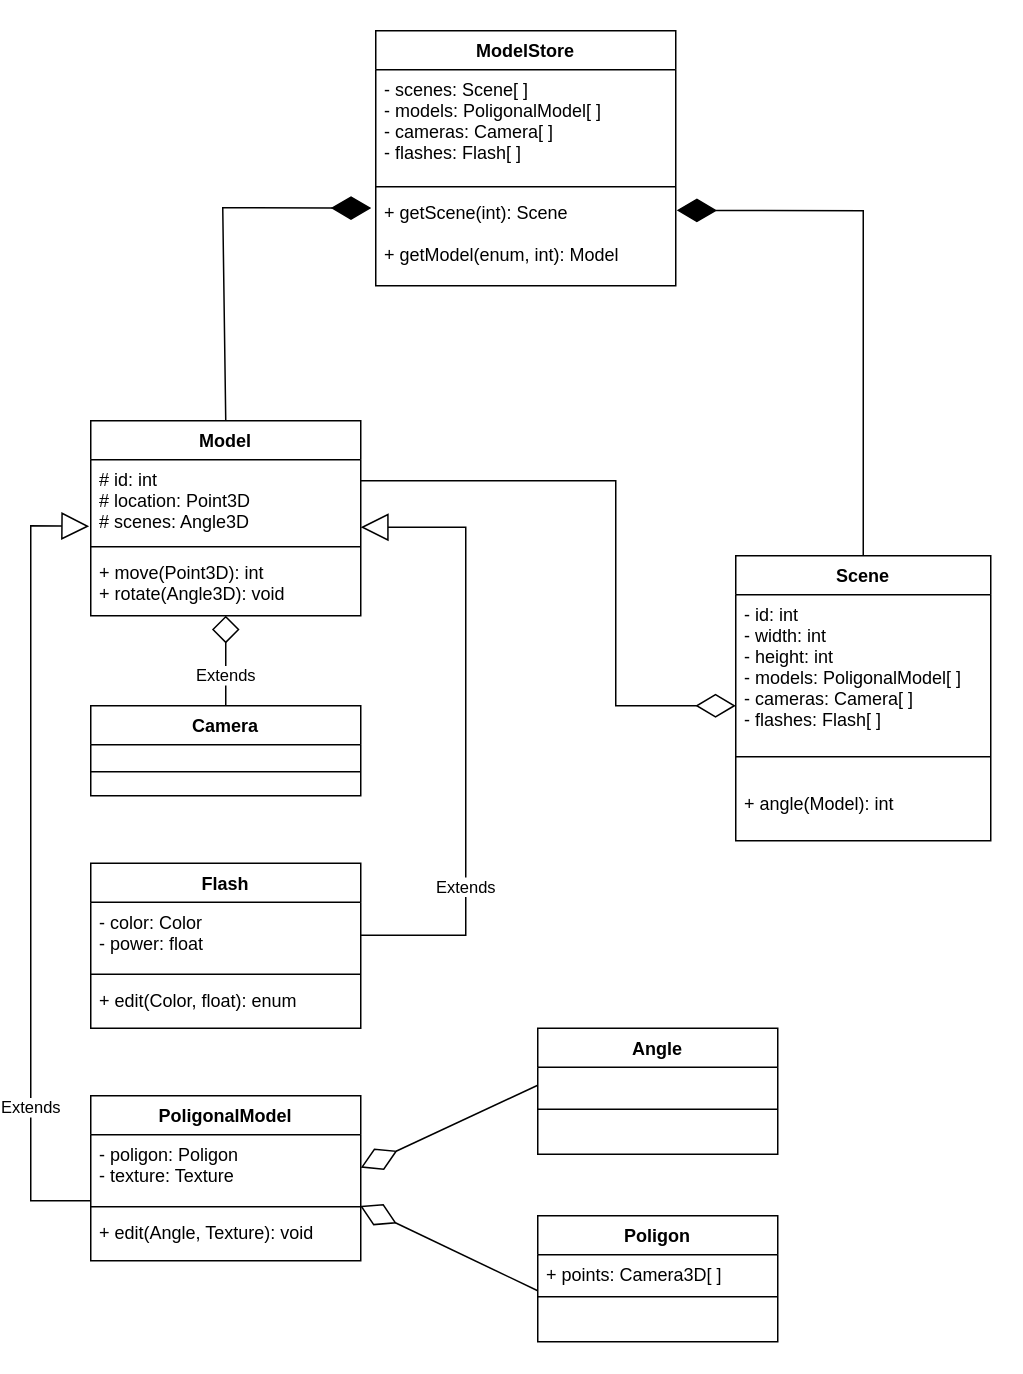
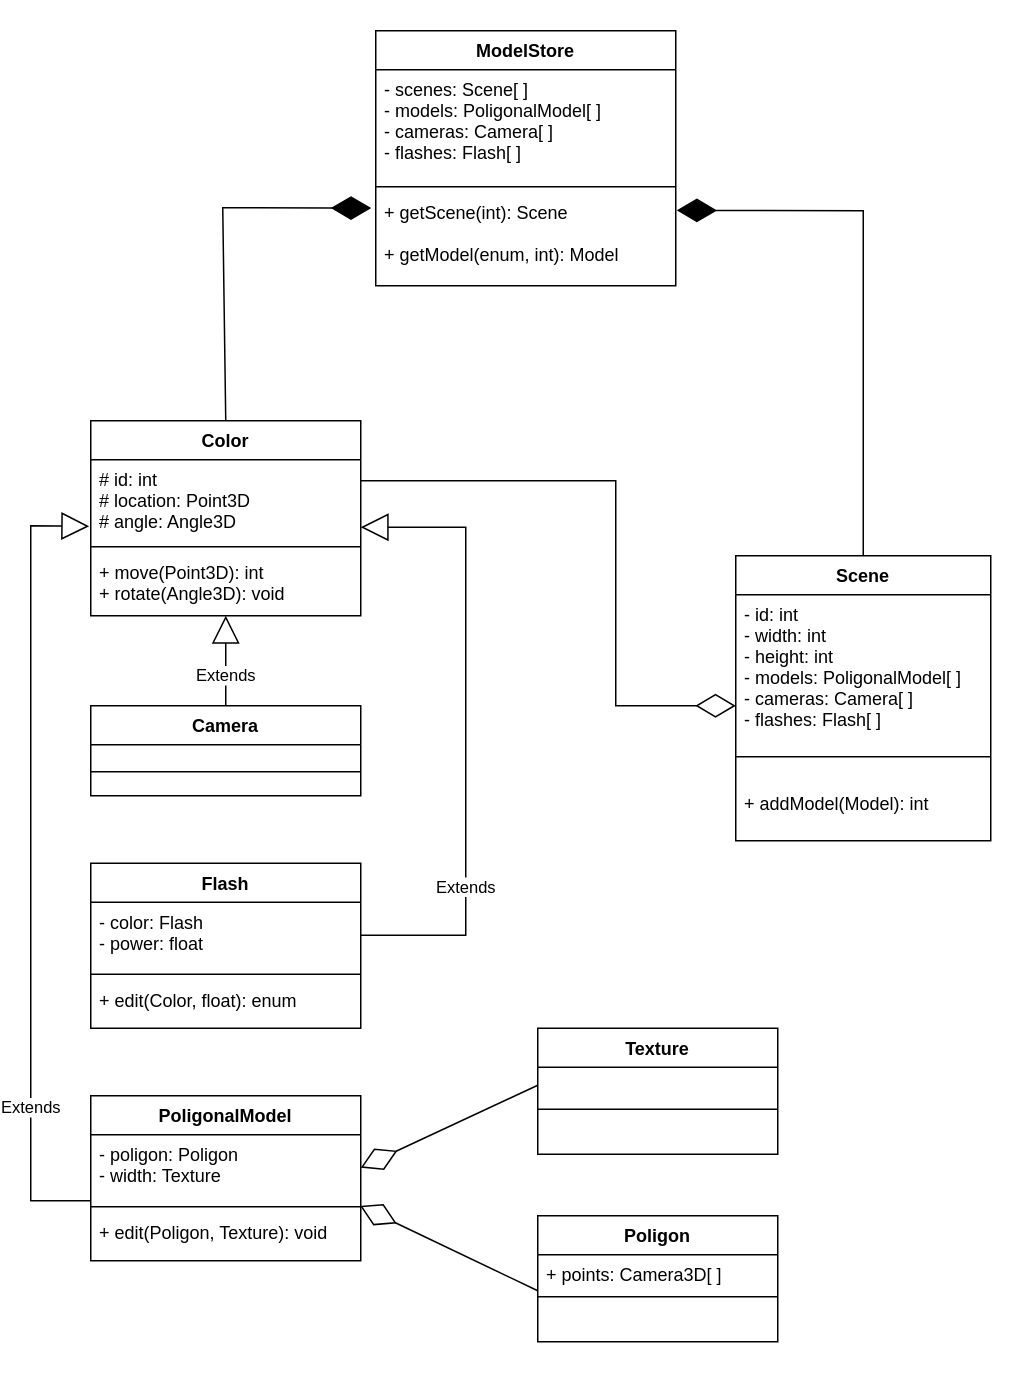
node "Model": label "Model" -> "Color"
node "# id: int # location: Point3D # scenes: Angle3D": label "# id: int # location: Point3D # scenes: Angle3D" -> "# id: int # location: Point3D # angle: Angle3D"
edge "Camera" -> "+ move(Point3D): int + rotate(Angle3D): void": arrowhead diamond -> block
node "+ angle(Model): int": label "+ angle(Model): int" -> "+ addModel(Model): int"
node "- color: Color - power: float": label "- color: Color - power: float" -> "- color: Flash - power: float"
node "Angle": label "Angle" -> "Texture"
node "- poligon: Poligon - texture: Texture": label "- poligon: Poligon - texture: Texture" -> "- poligon: Poligon - width: Texture"
node "+ edit(Angle, Texture): void": label "+ edit(Angle, Texture): void" -> "+ edit(Poligon, Texture): void"
